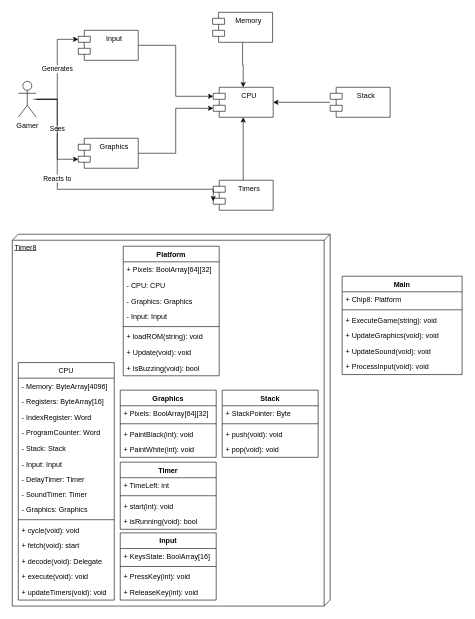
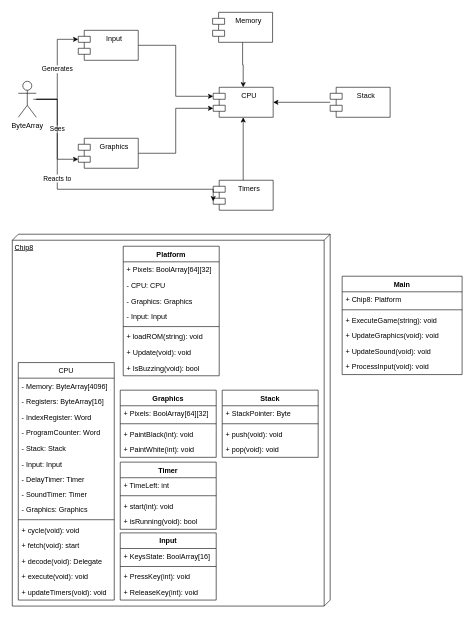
node "Gamer": label "Gamer" -> "ByteArray"
node "Timer8": label "Timer8" -> "Chip8"
